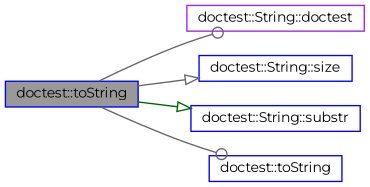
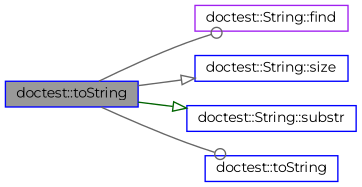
node "doctest::String::doctest": label "doctest::String::doctest" -> "doctest::String::find"
